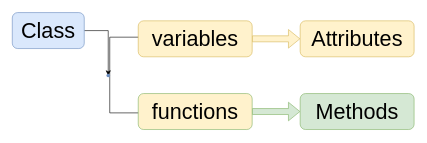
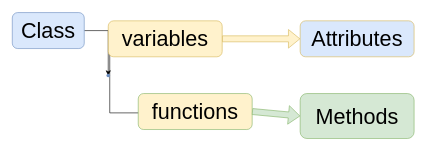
node "variables": moved (195, 39) -> (165, 39)
node "Attributes": fillcolor #fff2cc -> #dae8fc
node "Methods": size 114x36 -> 114x45
